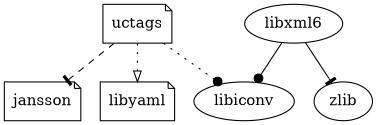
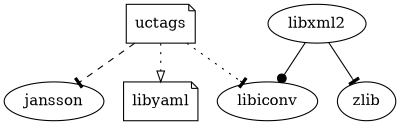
node "libxml6": label "libxml6" -> "libxml2"
edge "uctags" -> "libiconv": arrowhead dot -> tee
node "jansson": shape note -> ellipse
